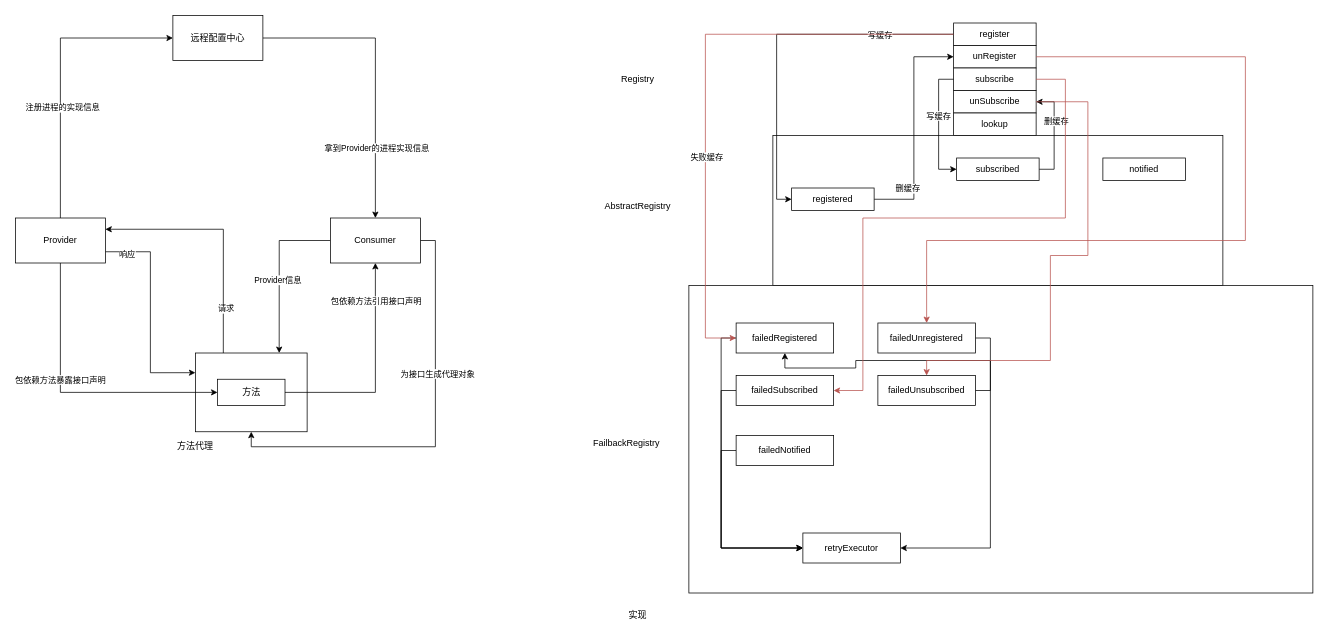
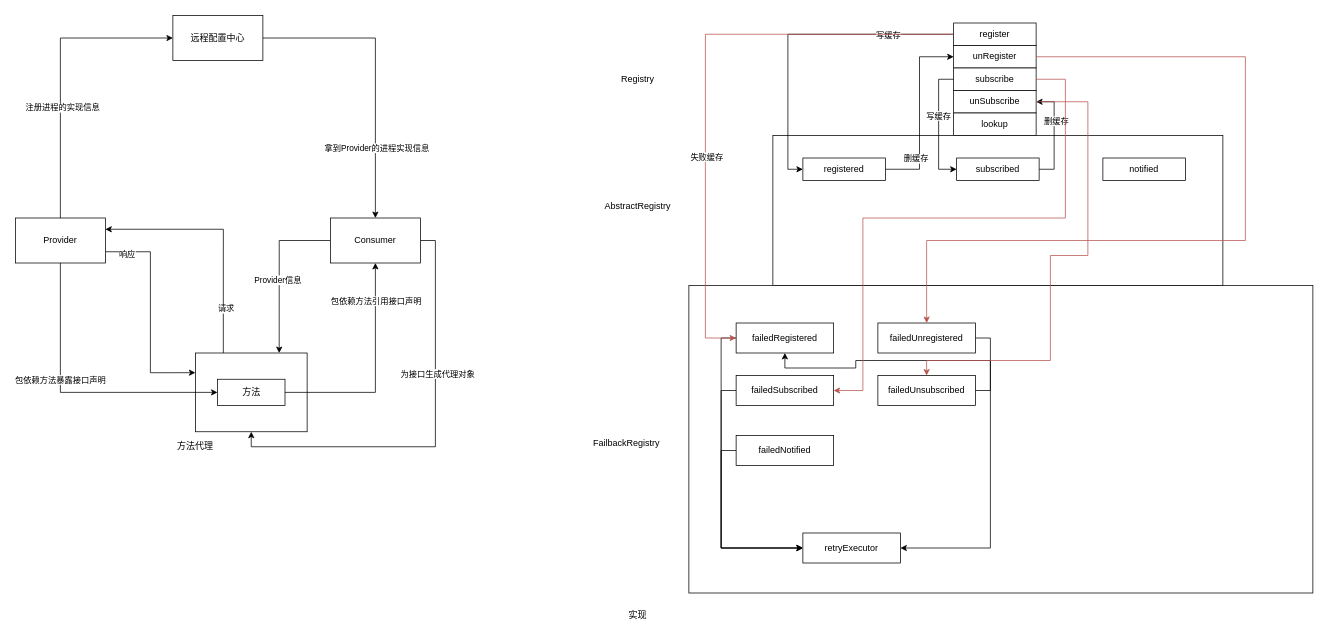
node "registered": moved (833, 199) -> (844, 169)
